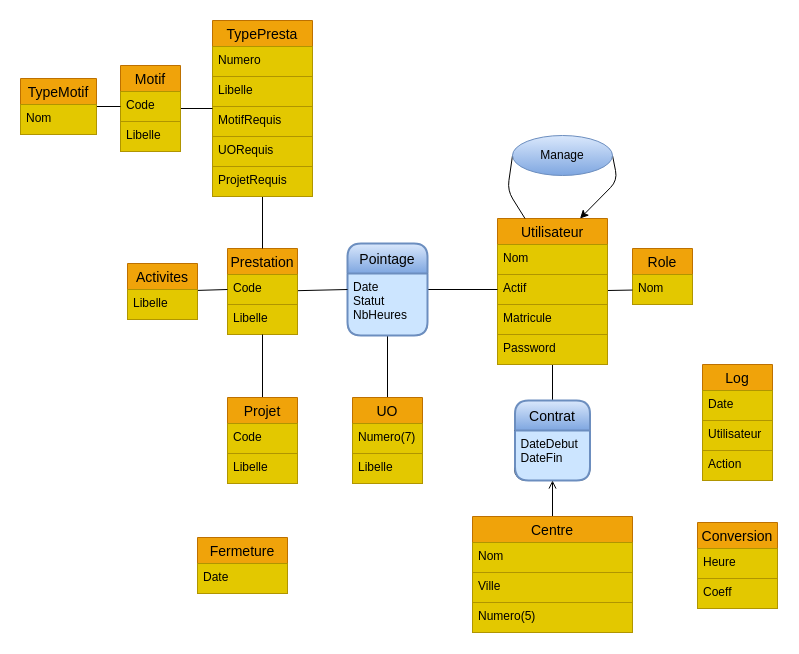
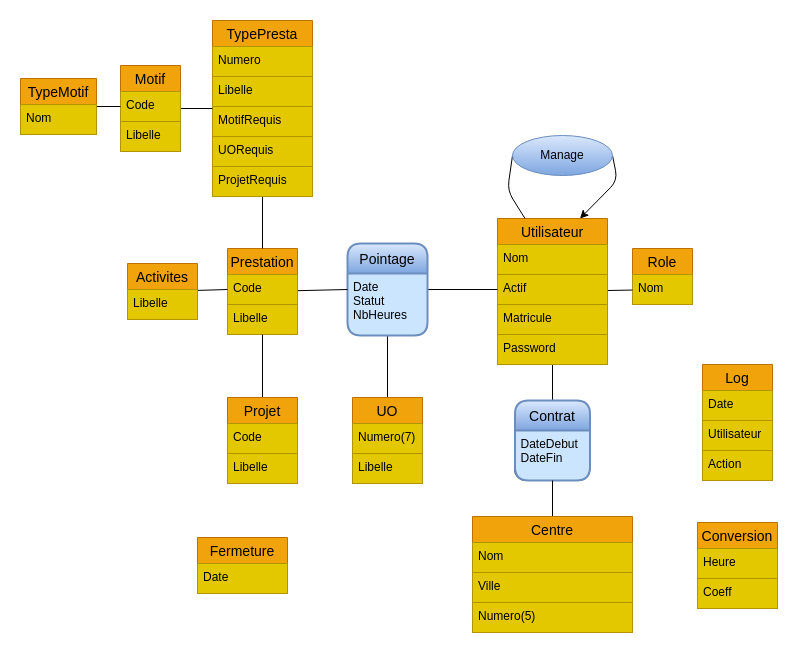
edge "Centre" -> "DateDebut DateFin": arrowhead open -> none
